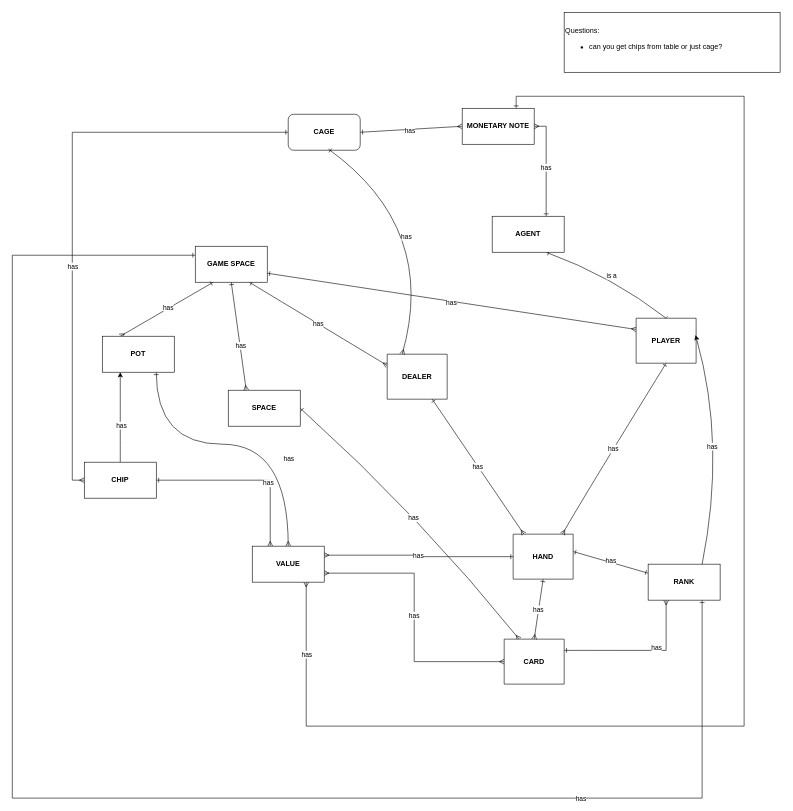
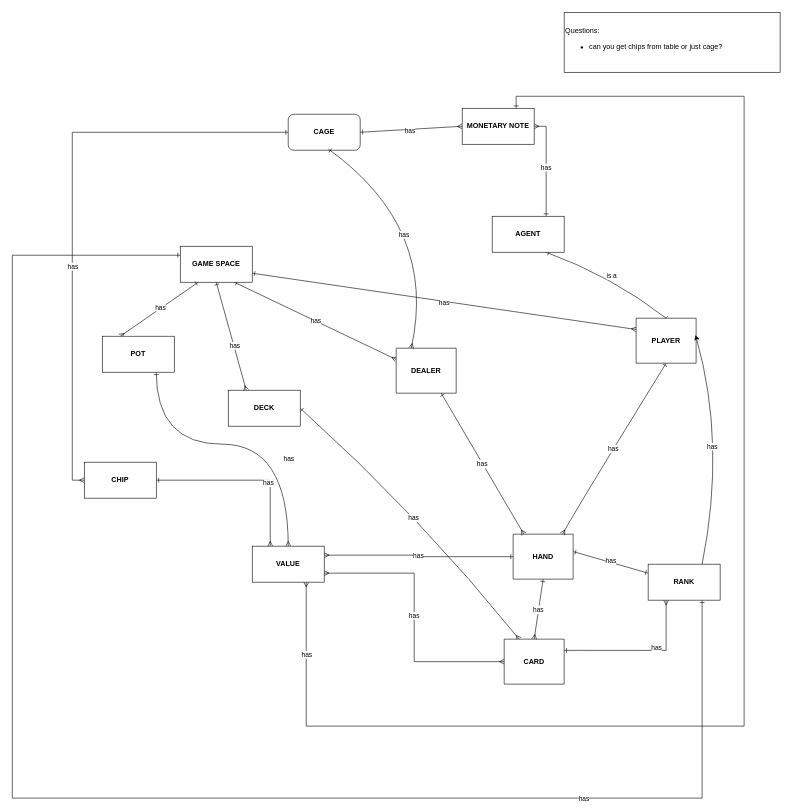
node "GAME SPACE": moved (231, 264) -> (216, 264)
node "DEALER": moved (417, 377) -> (426, 371)
node "SPACE": label "SPACE" -> "DECK"
edge "CHIP" -> "POT": removed, label "has"
